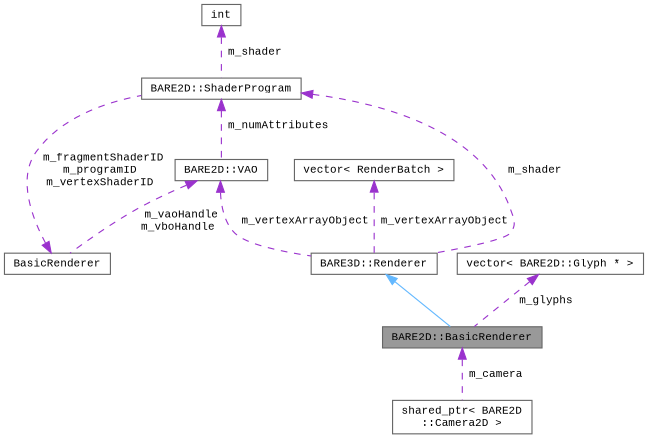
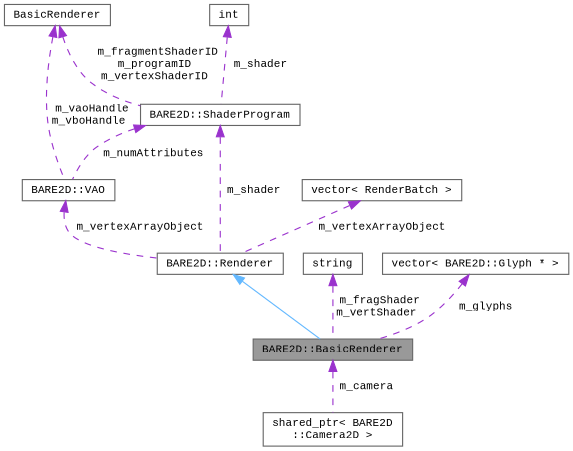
edge "BasicRenderer" -> "BARE2D::VAO": reversed
node "string": added
node "BARE3D::Renderer": label "BARE3D::Renderer" -> "BARE2D::Renderer"
